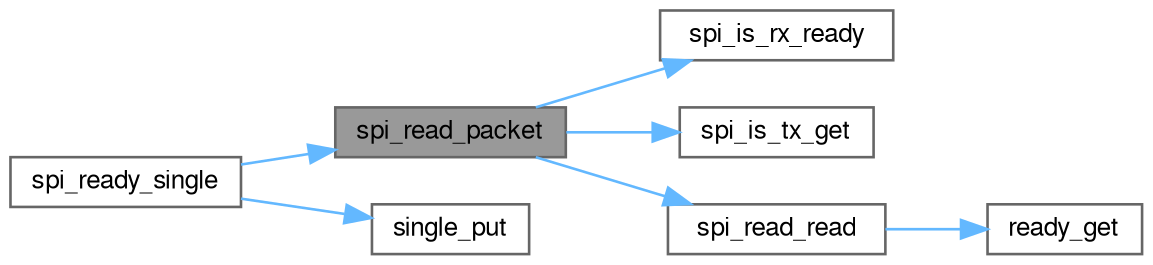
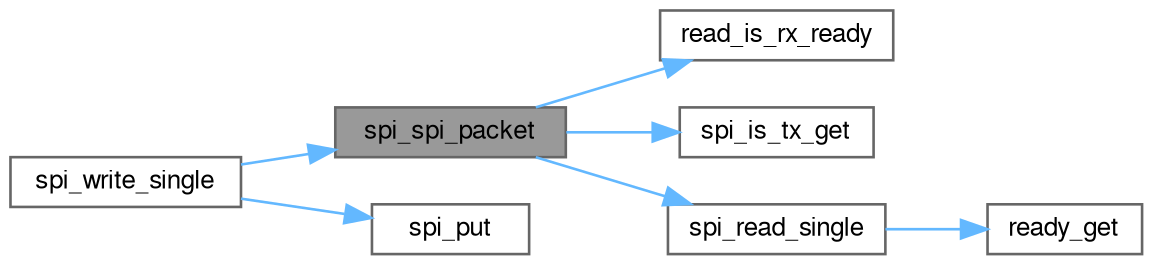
node "spi_is_rx_ready": label "spi_is_rx_ready" -> "read_is_rx_ready"
node "spi_read_packet": label "spi_read_packet" -> "spi_spi_packet"
node "spi_ready_single": label "spi_ready_single" -> "spi_write_single"
node "single_put": label "single_put" -> "spi_put"
node "spi_read_read": label "spi_read_read" -> "spi_read_single"
